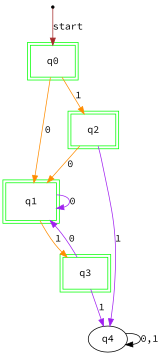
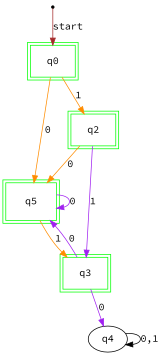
node "q1": label "q1" -> "q5"
edge "q2" -> "q4": now "q2" -> "q3"
edge "q3" -> "q4": label "1" -> "0"
